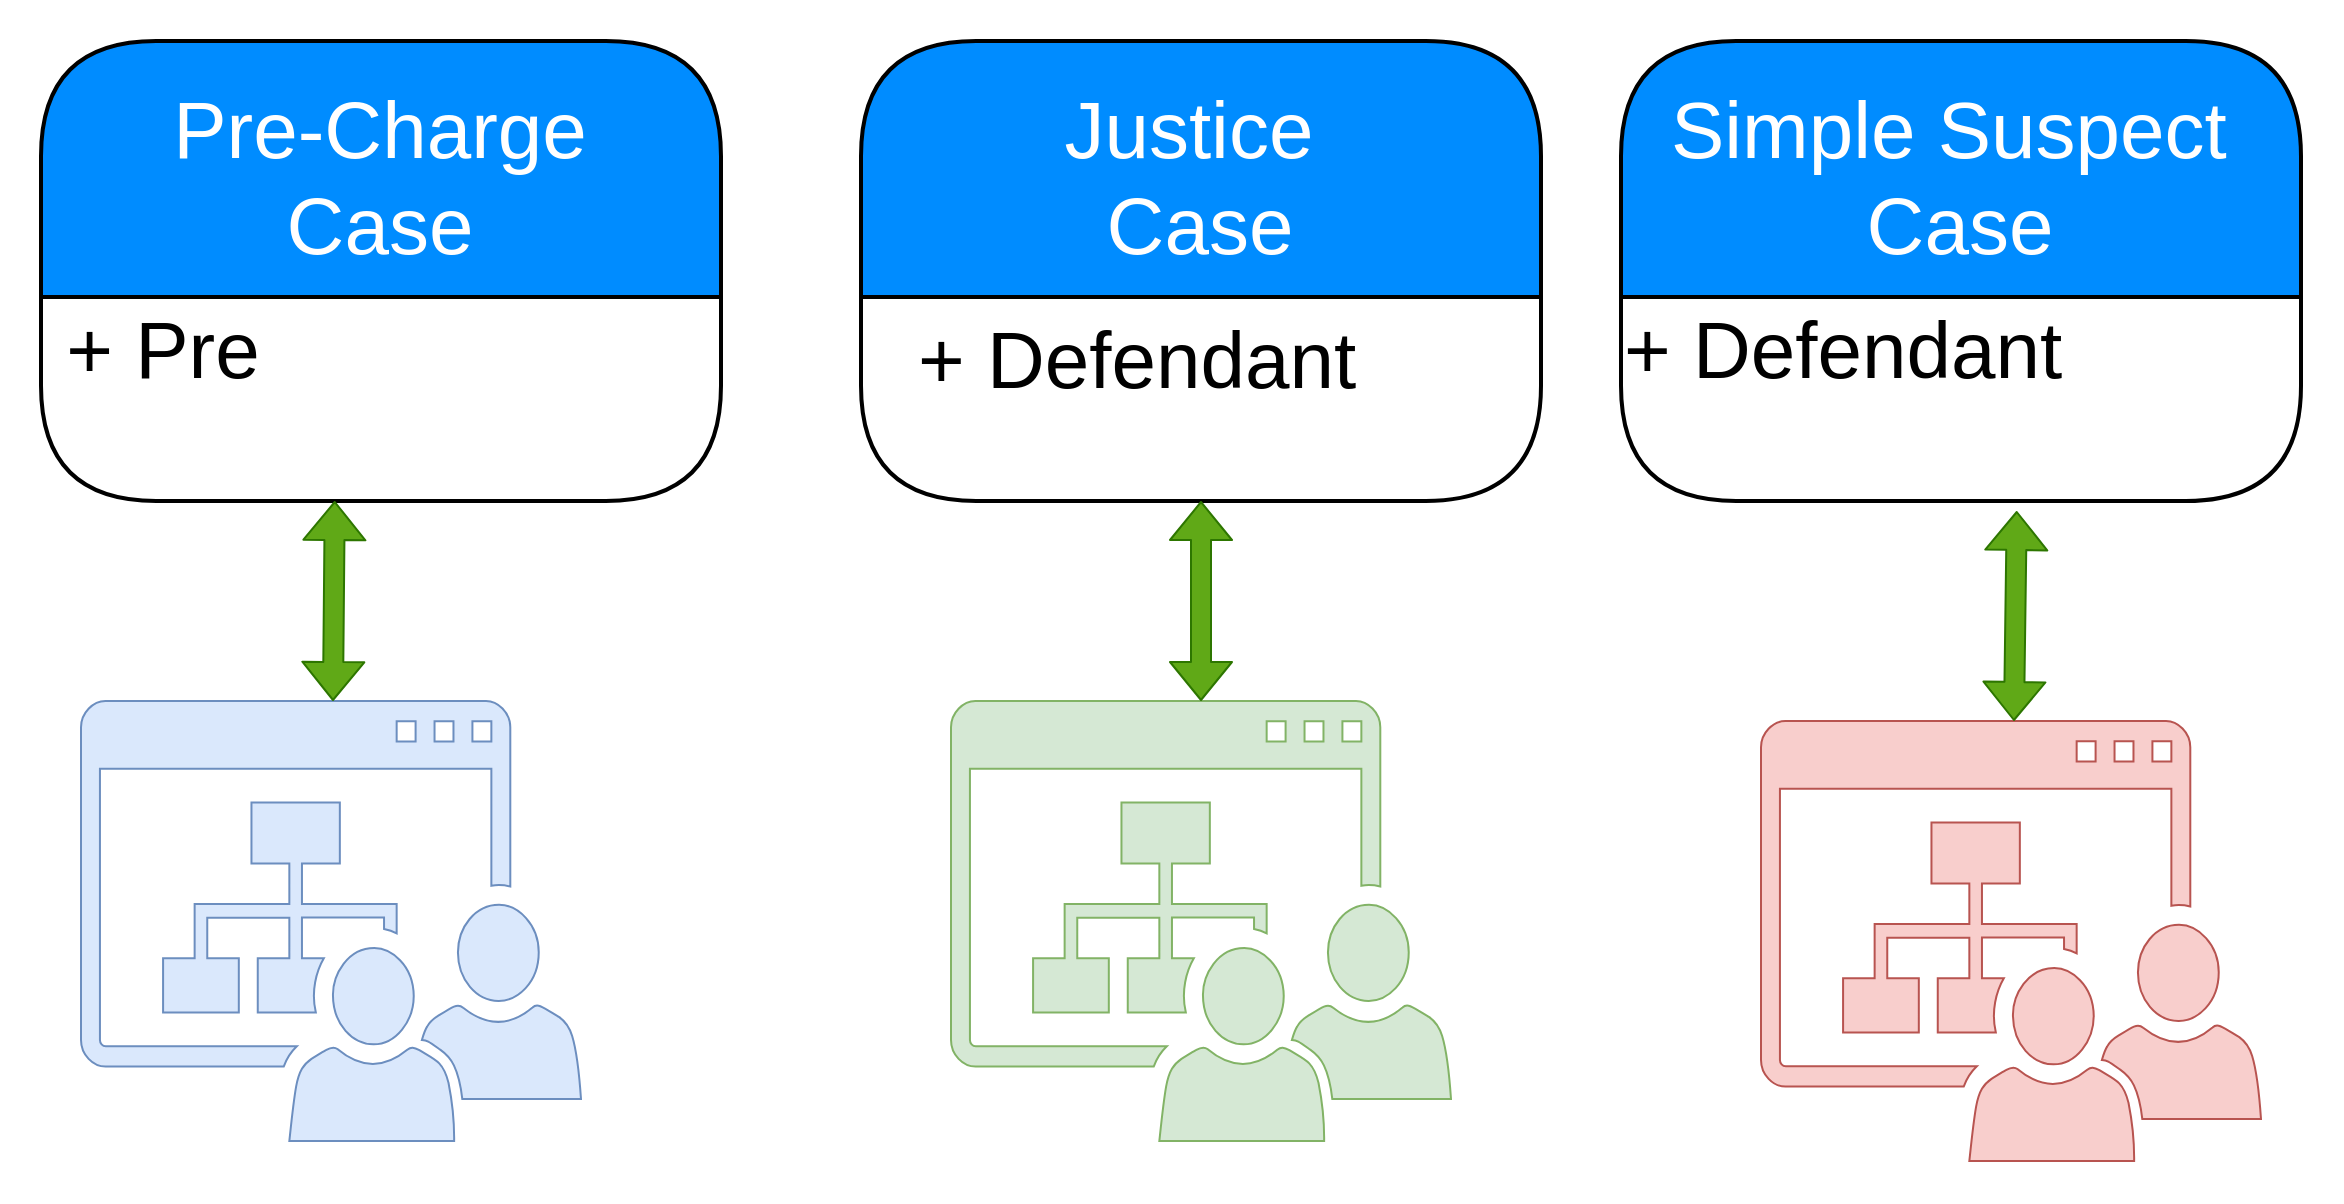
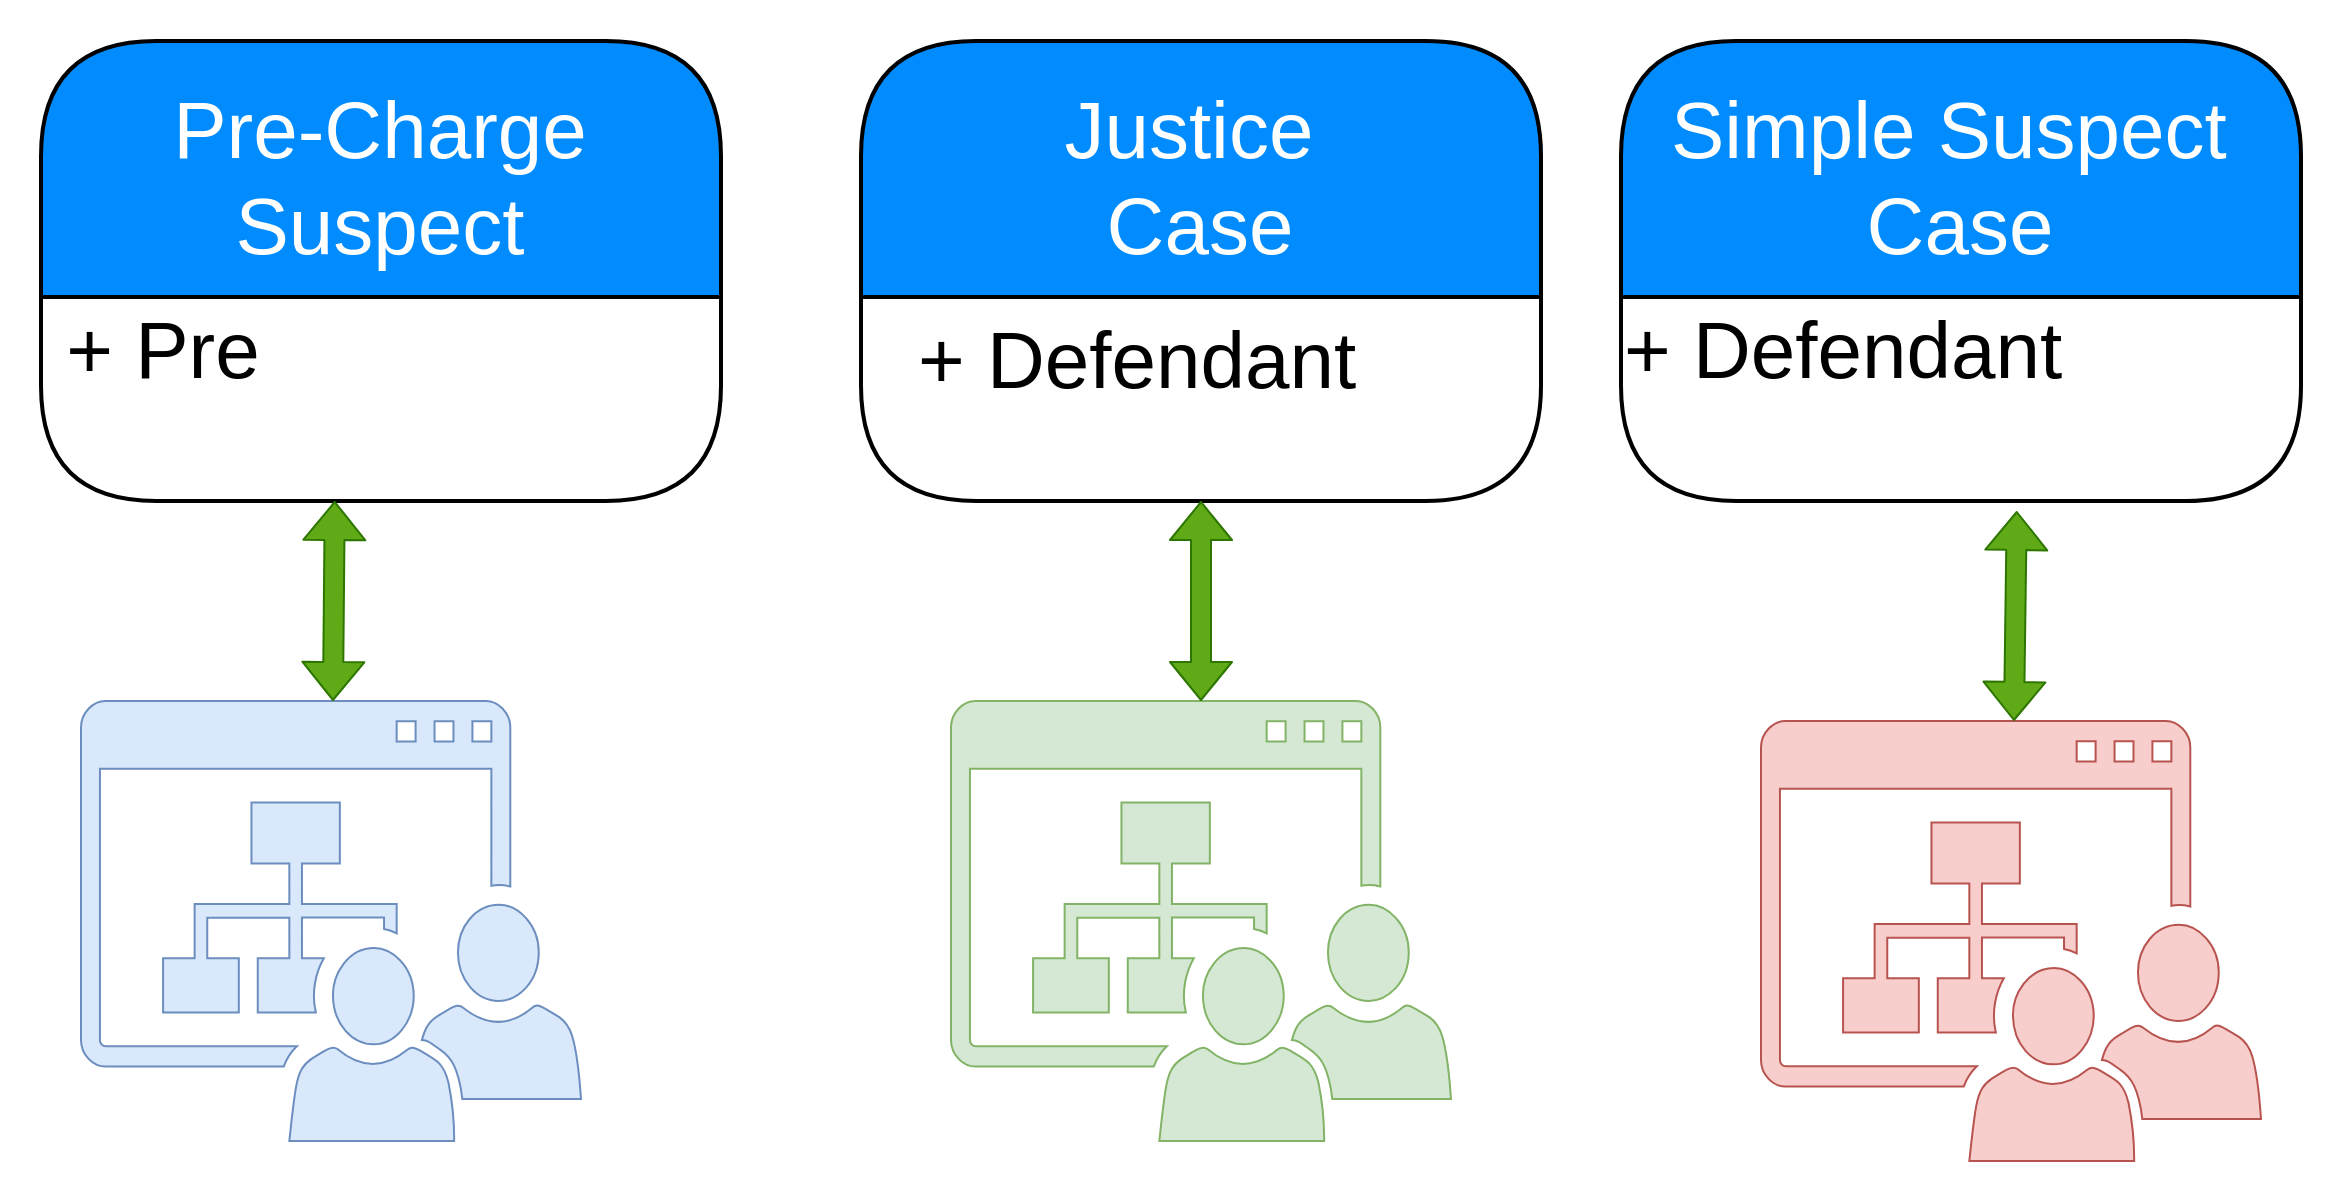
node "Pre-Charge Case": label "Pre-Charge Case" -> "Pre-Charge Suspect"
